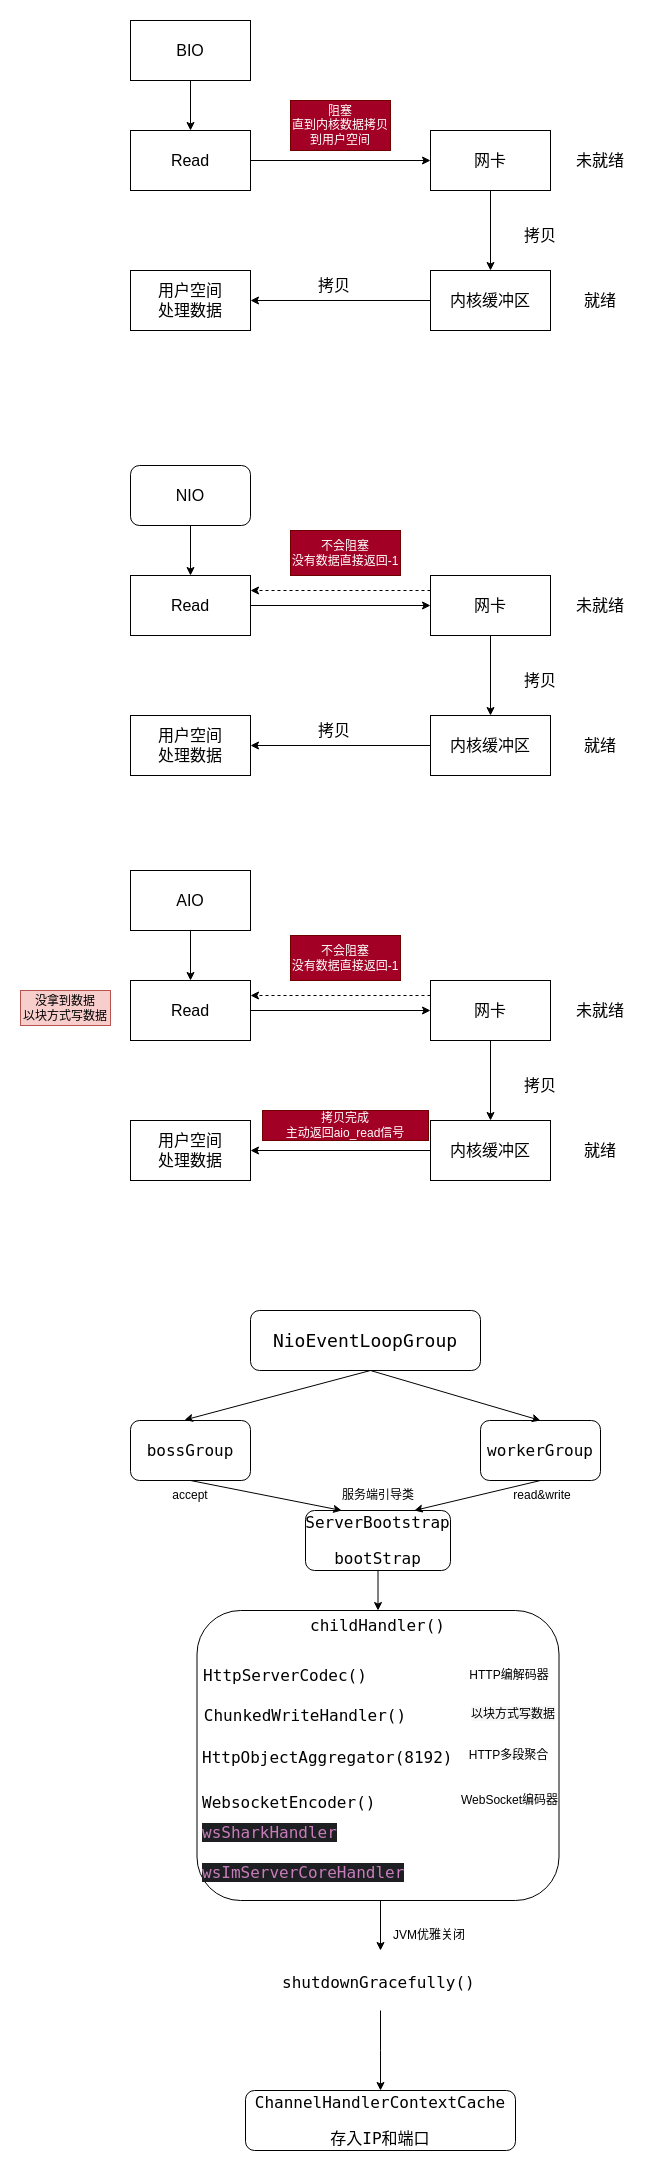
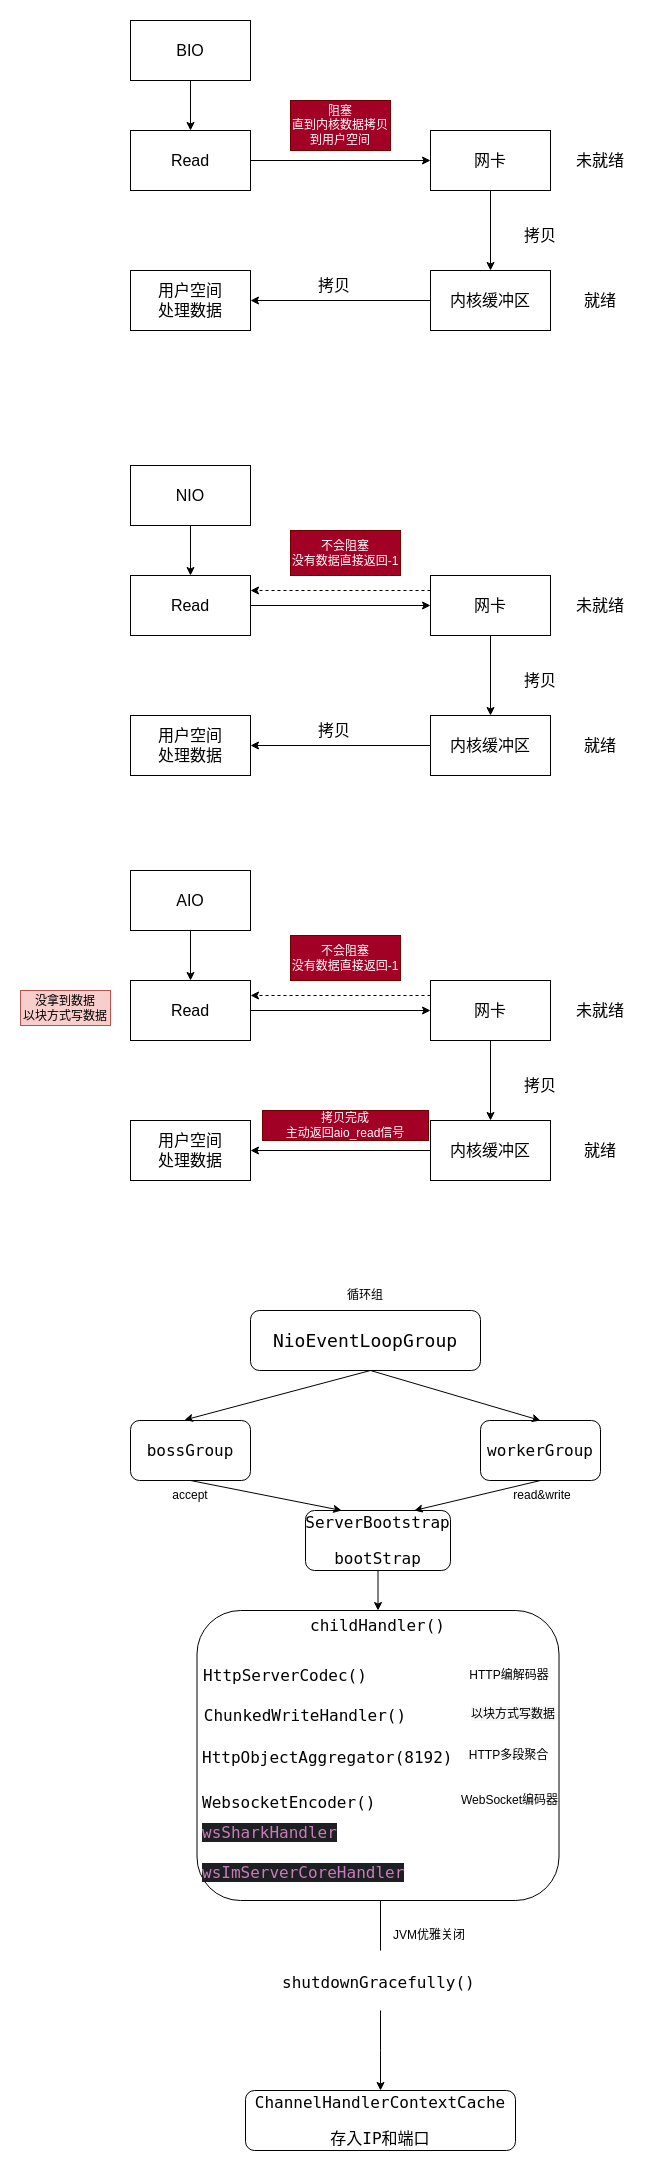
node "NIO": shape rounded rectangle -> rectangle
node "循环组": added
node "服务端引导类": removed
edge "wsImServerCoreHandler" -> "shutdownGracefully()": arrowhead classic -> none
